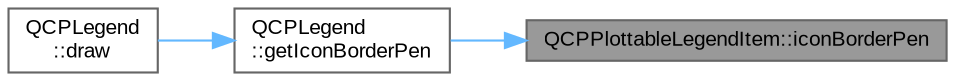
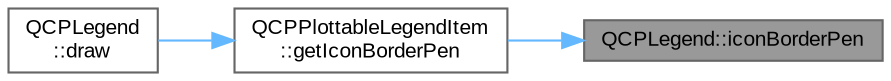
node "QCPLegend ::getIconBorderPen": label "QCPLegend ::getIconBorderPen" -> "QCPPlottableLegendItem ::getIconBorderPen"
node "QCPPlottableLegendItem::iconBorderPen": label "QCPPlottableLegendItem::iconBorderPen" -> "QCPLegend::iconBorderPen"
